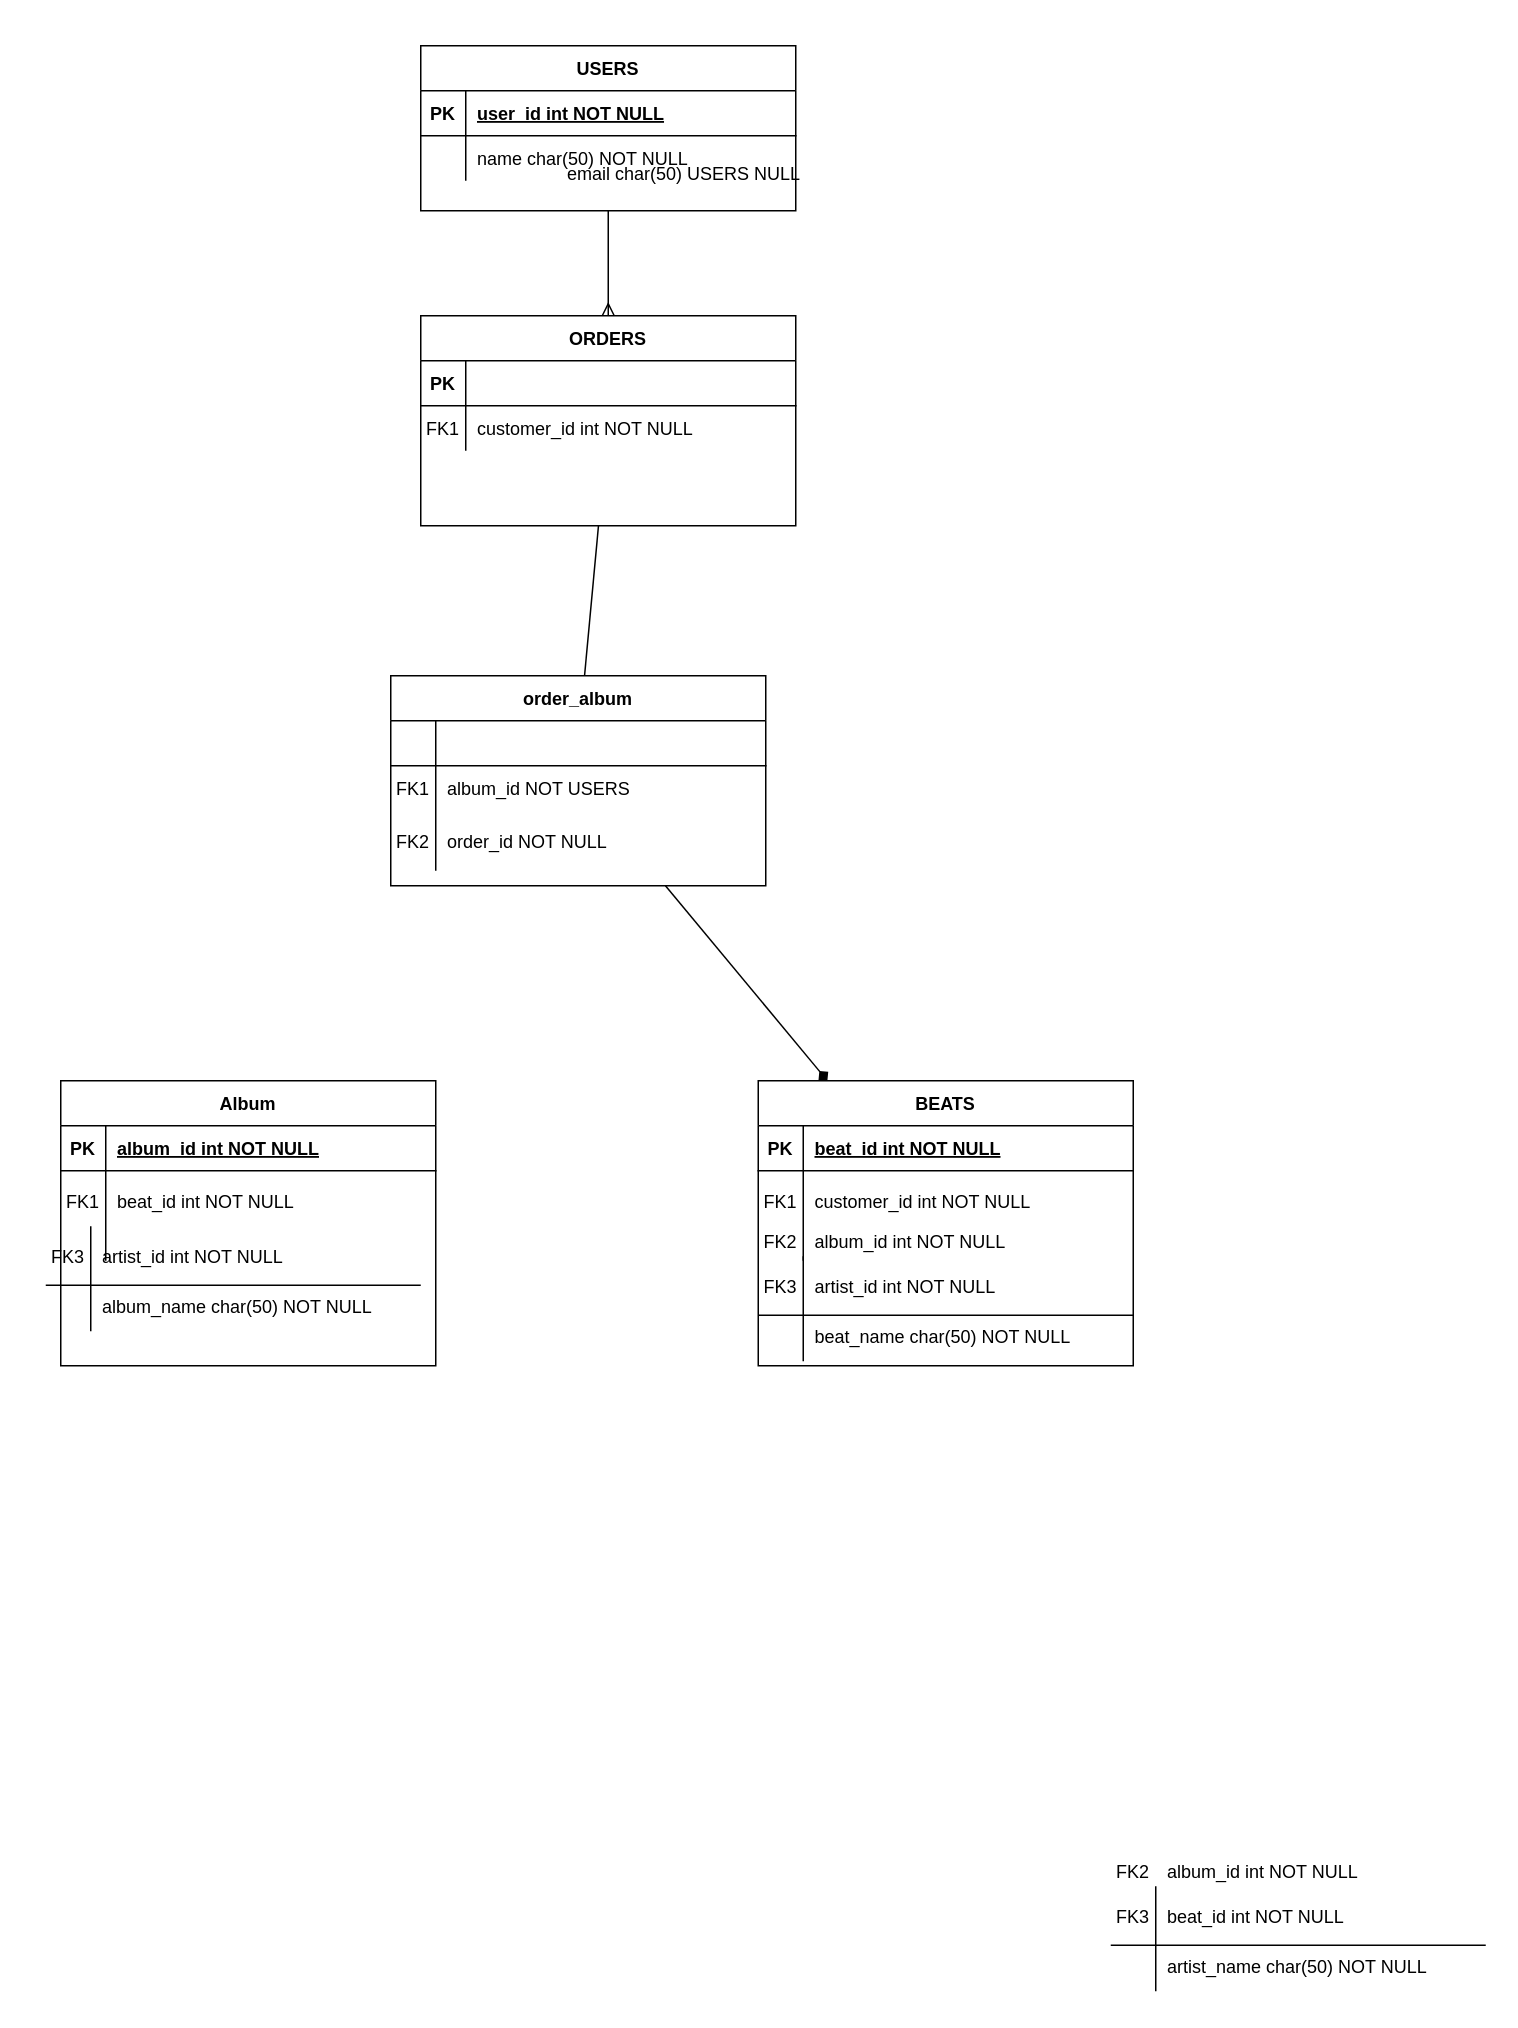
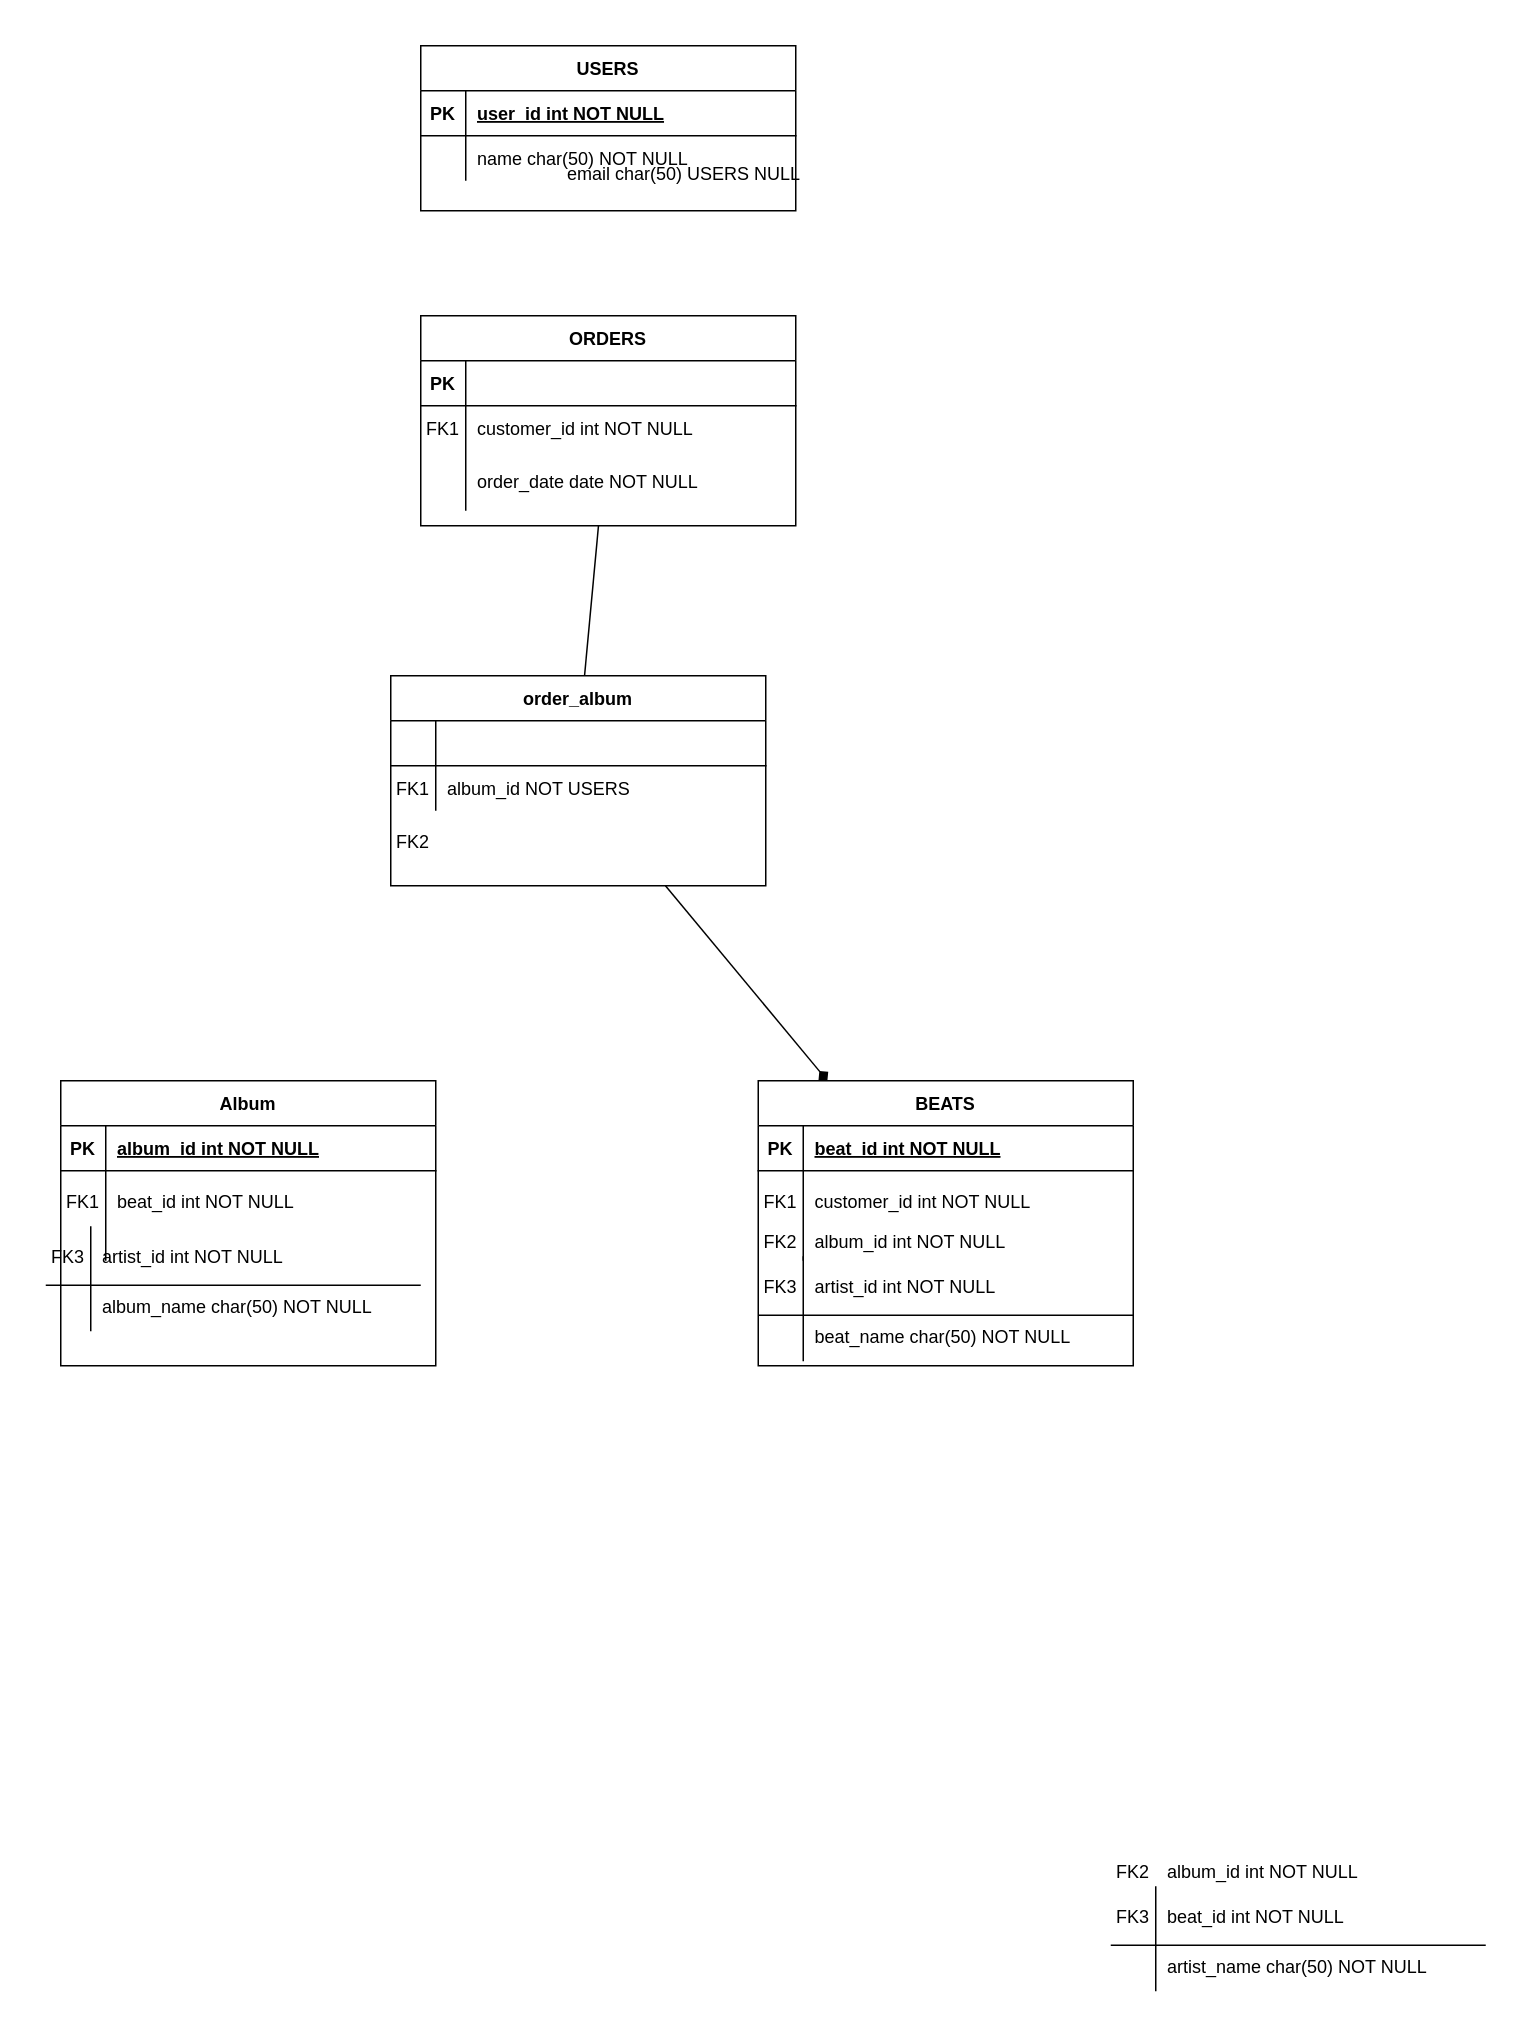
edge "USERS" -> "ORDERS": removed
node "order_date date NOT NULL": added
node "order_id NOT NULL": removed
